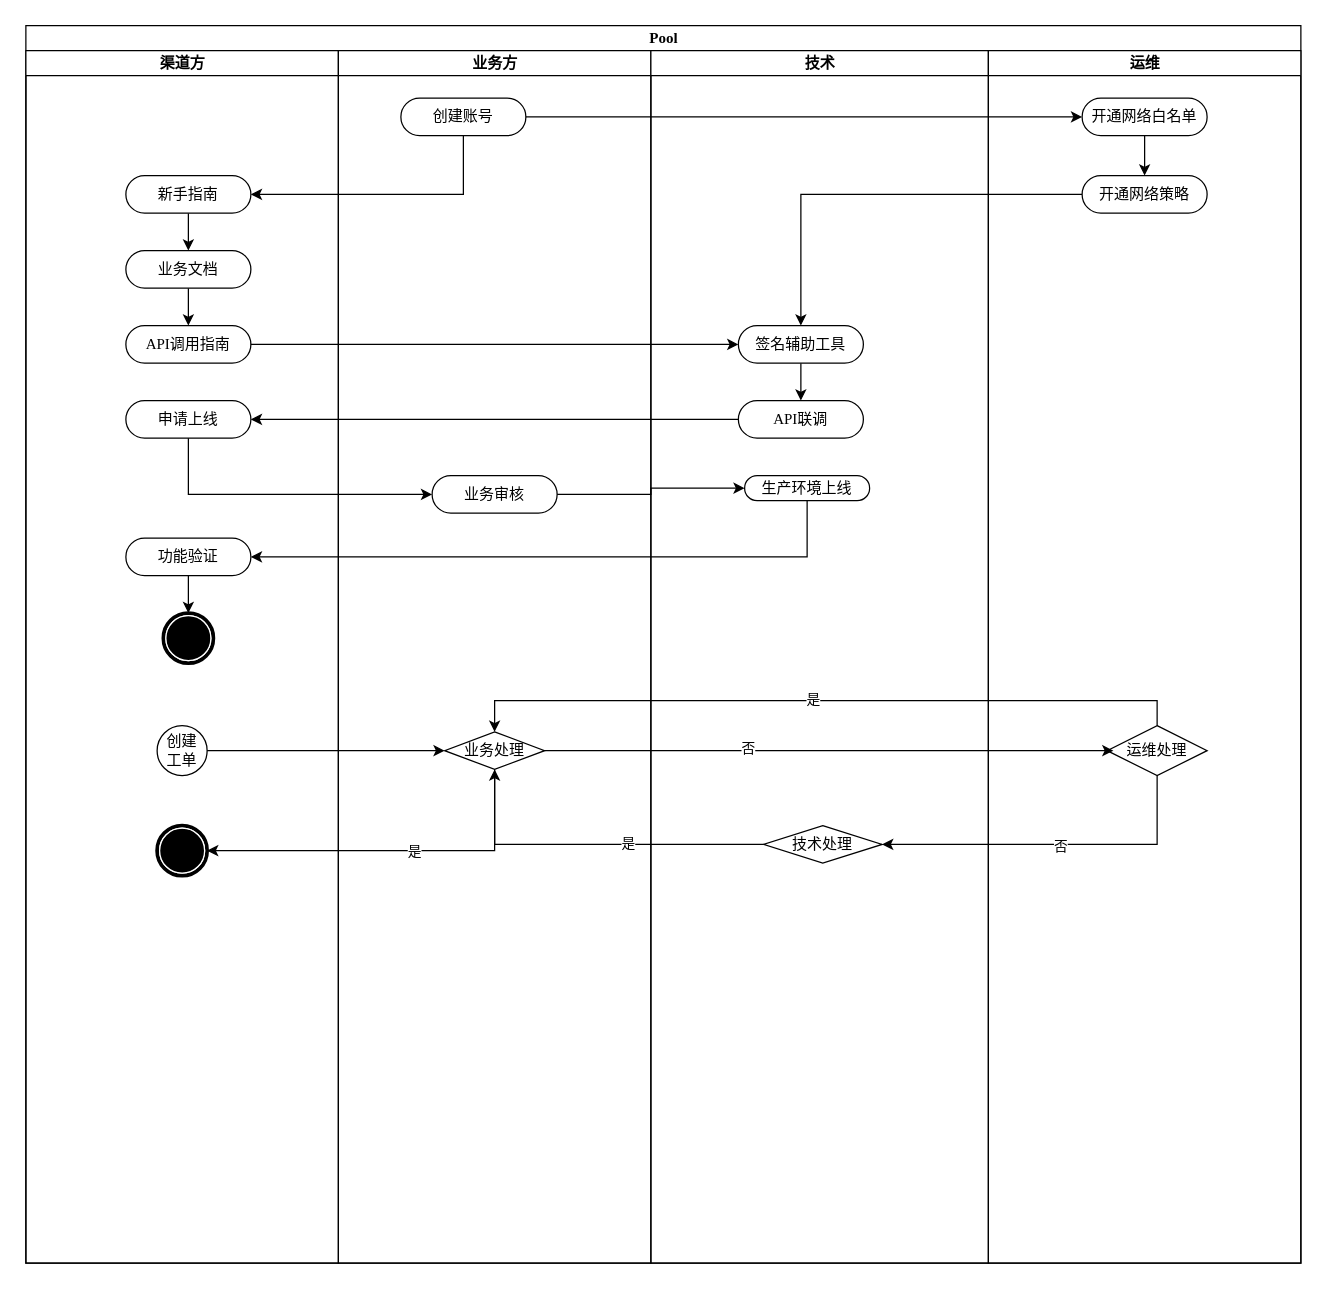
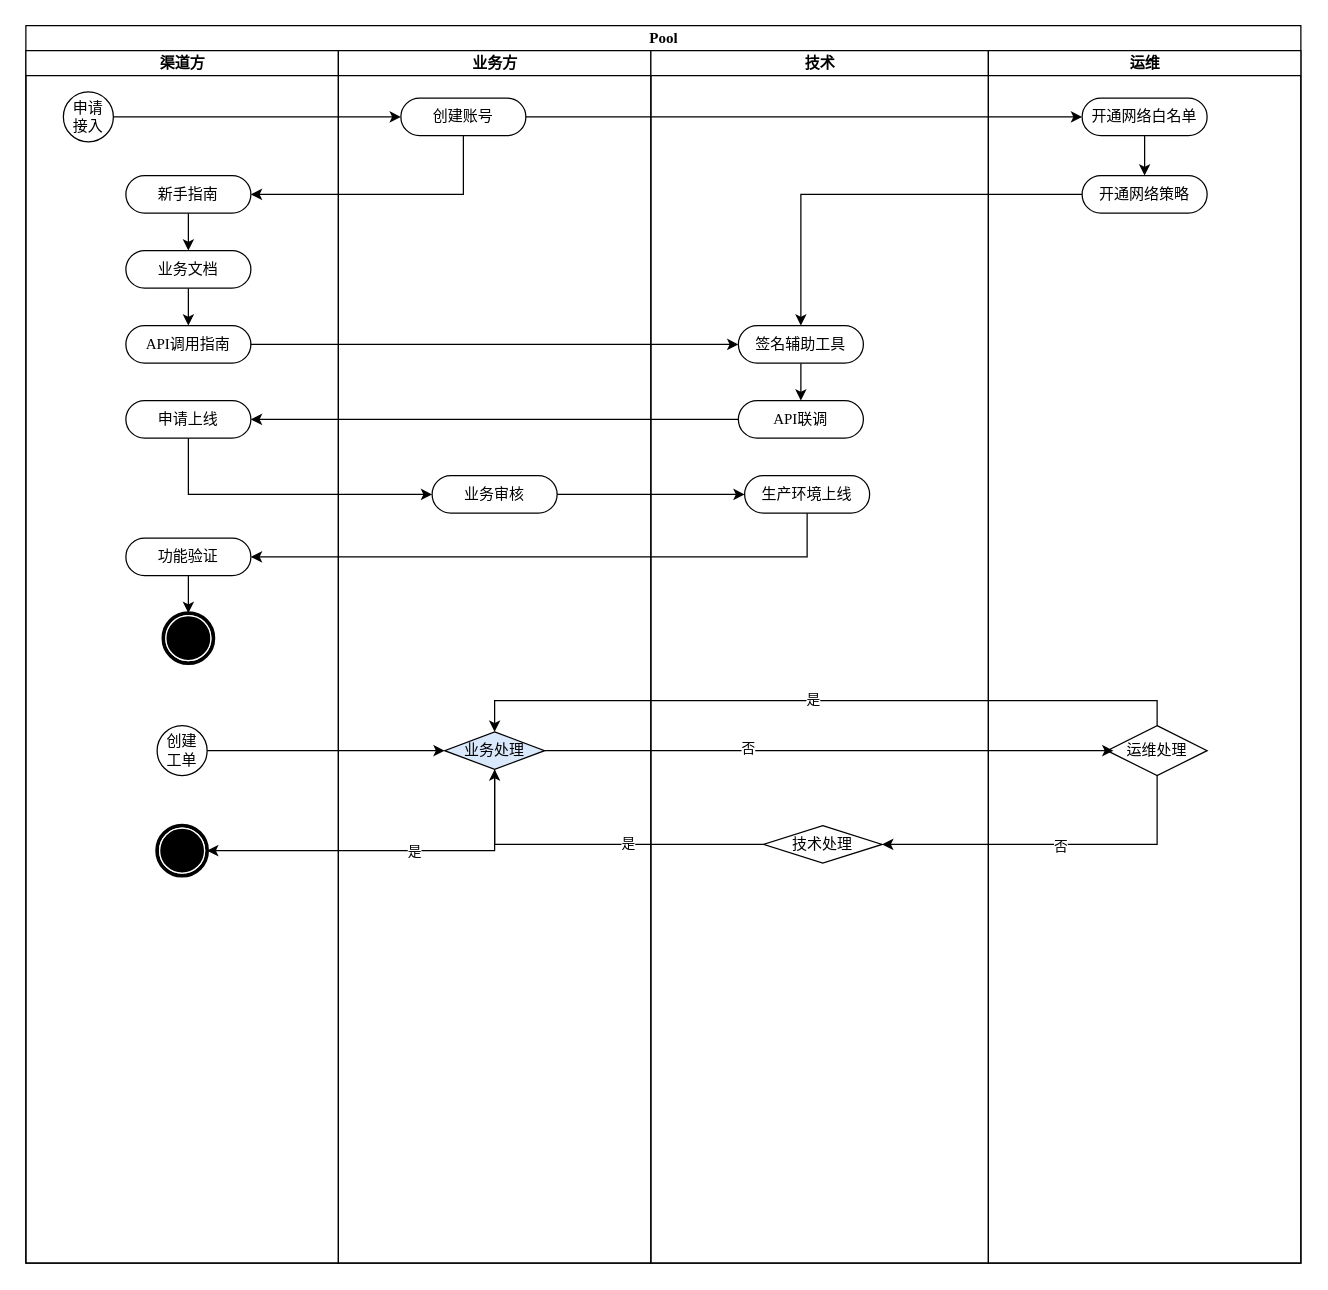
node "申请 接入": added
edge "申请 接入" -> "创建账号": added
node "生产环境上线": size 125x25 -> 125x38
node "业务处理": fillcolor #ffffff -> #dae8fc
